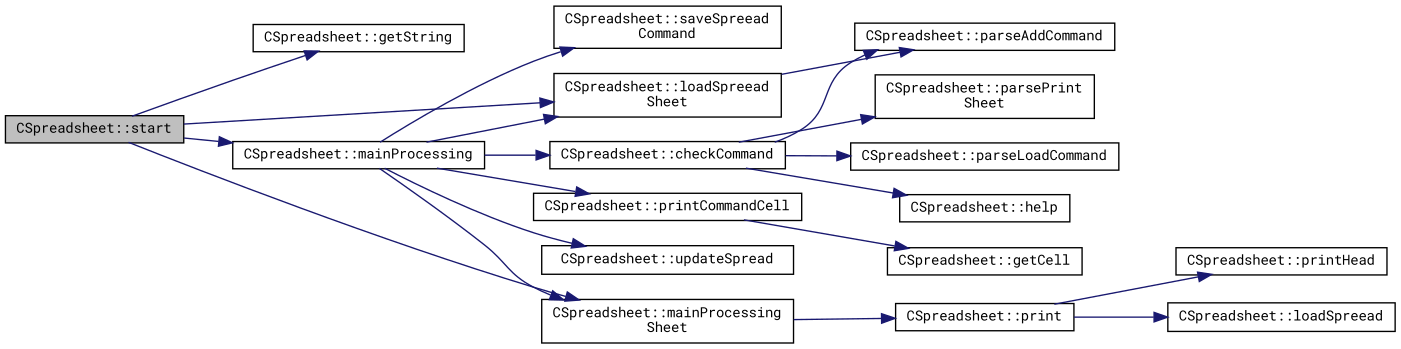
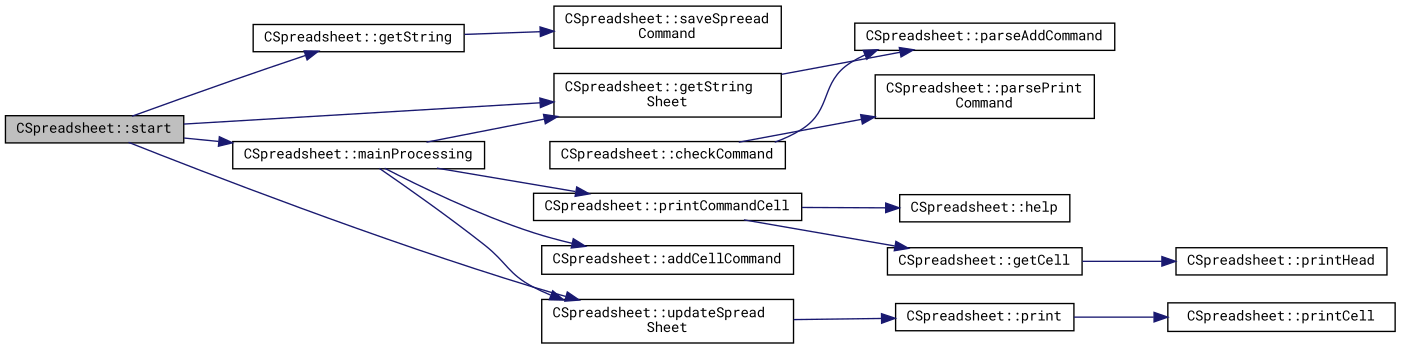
edge "CSpreadsheet::mainProcessing" -> "CSpreadsheet::saveSpreead Command": now "CSpreadsheet::getString" -> "CSpreadsheet::saveSpreead Command"
node "CSpreadsheet::loadSpreead Sheet": label "CSpreadsheet::loadSpreead Sheet" -> "CSpreadsheet::getString Sheet"
node "CSpreadsheet::parsePrint Sheet": label "CSpreadsheet::parsePrint Sheet" -> "CSpreadsheet::parsePrint Command"
edge "CSpreadsheet::mainProcessing" -> "CSpreadsheet::checkCommand": removed
node "CSpreadsheet::parseLoadCommand": removed
edge "CSpreadsheet::checkCommand" -> "CSpreadsheet::help": now "CSpreadsheet::printCommandCell" -> "CSpreadsheet::help"
node "CSpreadsheet::updateSpread": label "CSpreadsheet::updateSpread" -> "CSpreadsheet::addCellCommand"
edge "CSpreadsheet::print" -> "CSpreadsheet::printHead": now "CSpreadsheet::getCell" -> "CSpreadsheet::printHead"
node "CSpreadsheet::loadSpreead": label "CSpreadsheet::loadSpreead" -> "CSpreadsheet::printCell"
node "CSpreadsheet::mainProcessing Sheet": label "CSpreadsheet::mainProcessing Sheet" -> "CSpreadsheet::updateSpread Sheet"
